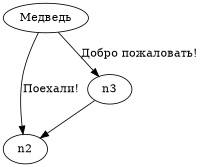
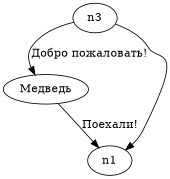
edge "Медведь" -> "n3": reversed
node "n2": label "n2" -> "n1"
